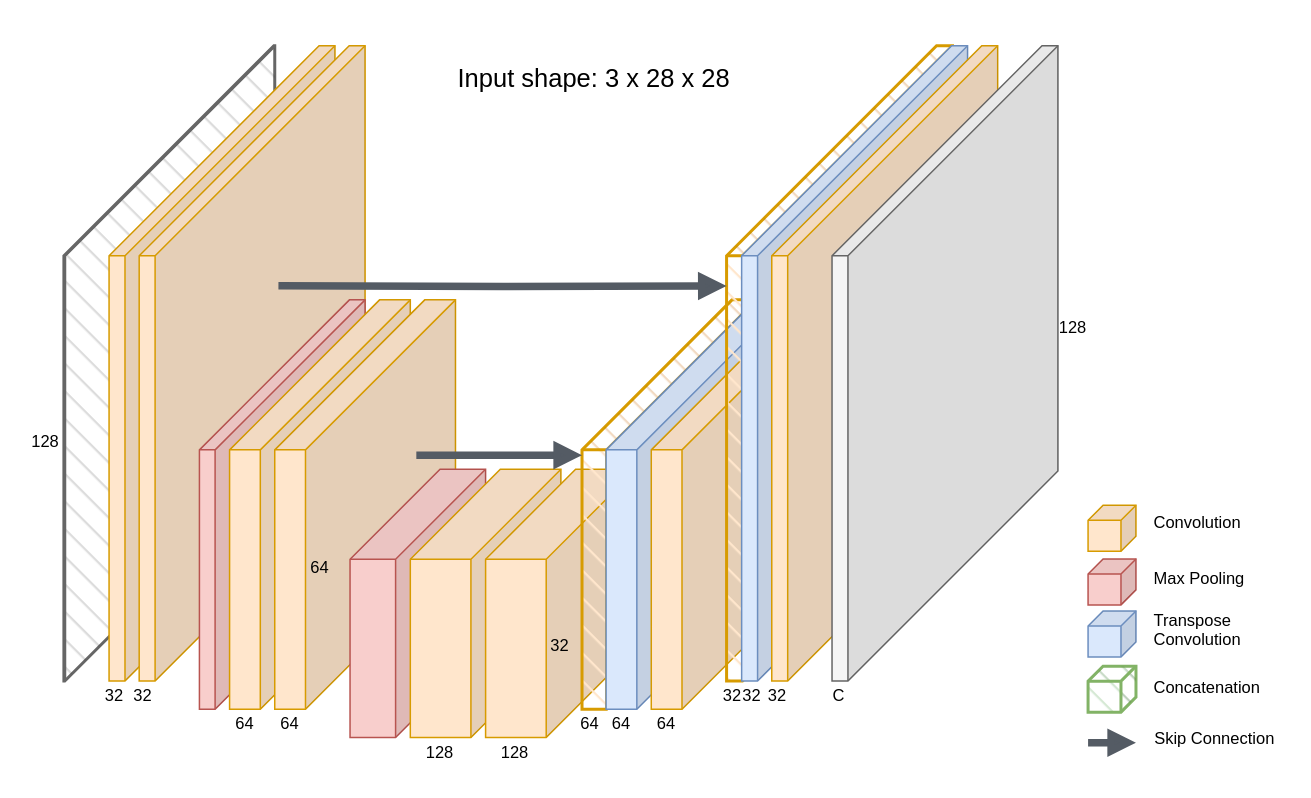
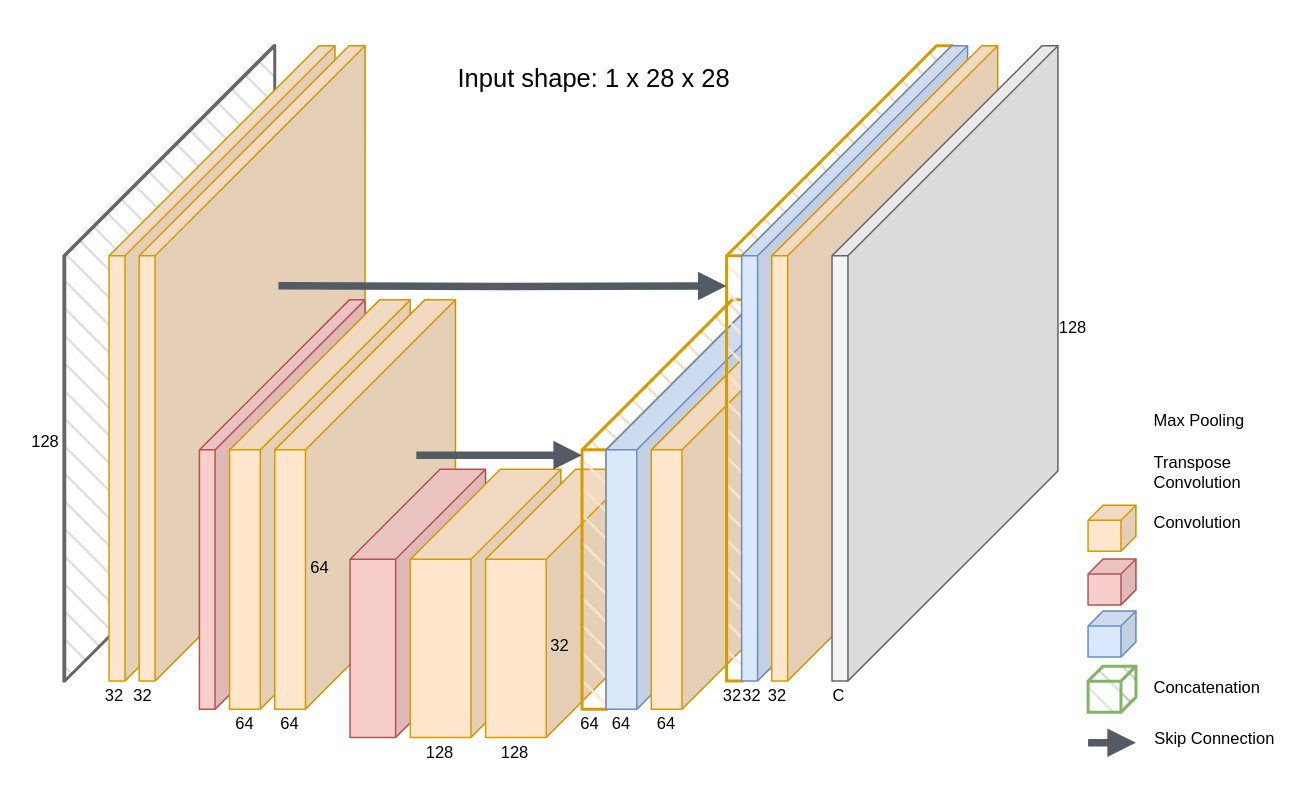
node "Input shape: 3 x 28 x 28": label "Input shape: 3 x 28 x 28" -> "Input shape: 1 x 28 x 28"
node "Max Pooling": moved (1208, 579) -> (1208, 421)
node "Transpose Convolution": moved (1208, 629) -> (1208, 472)
